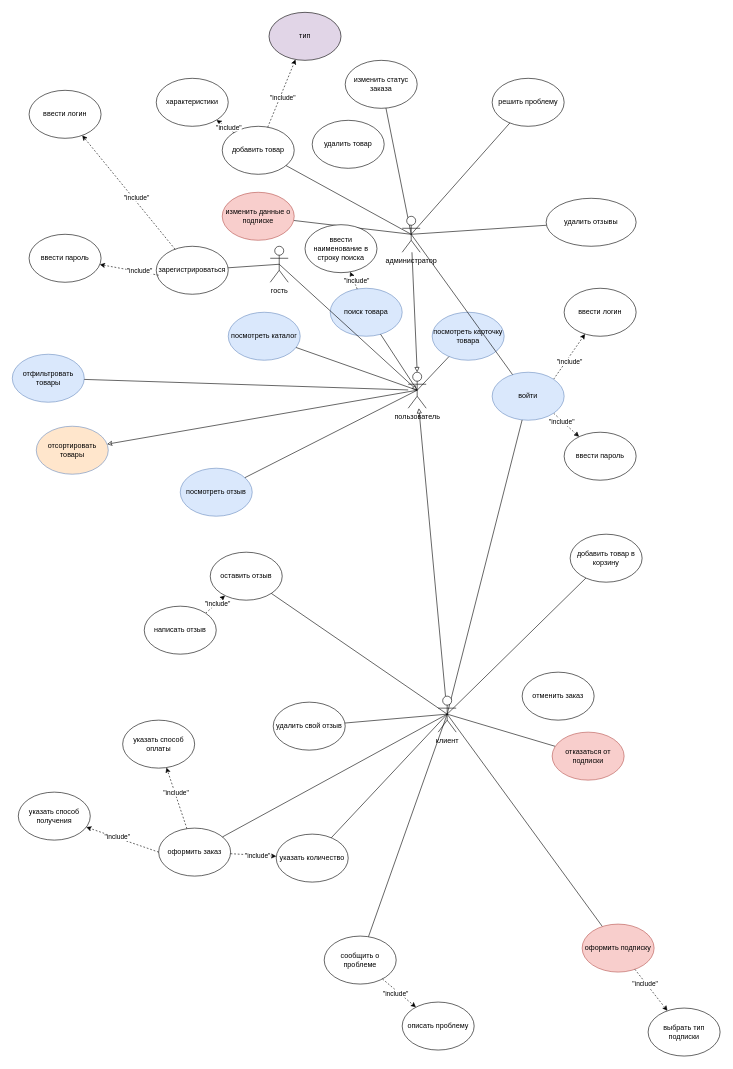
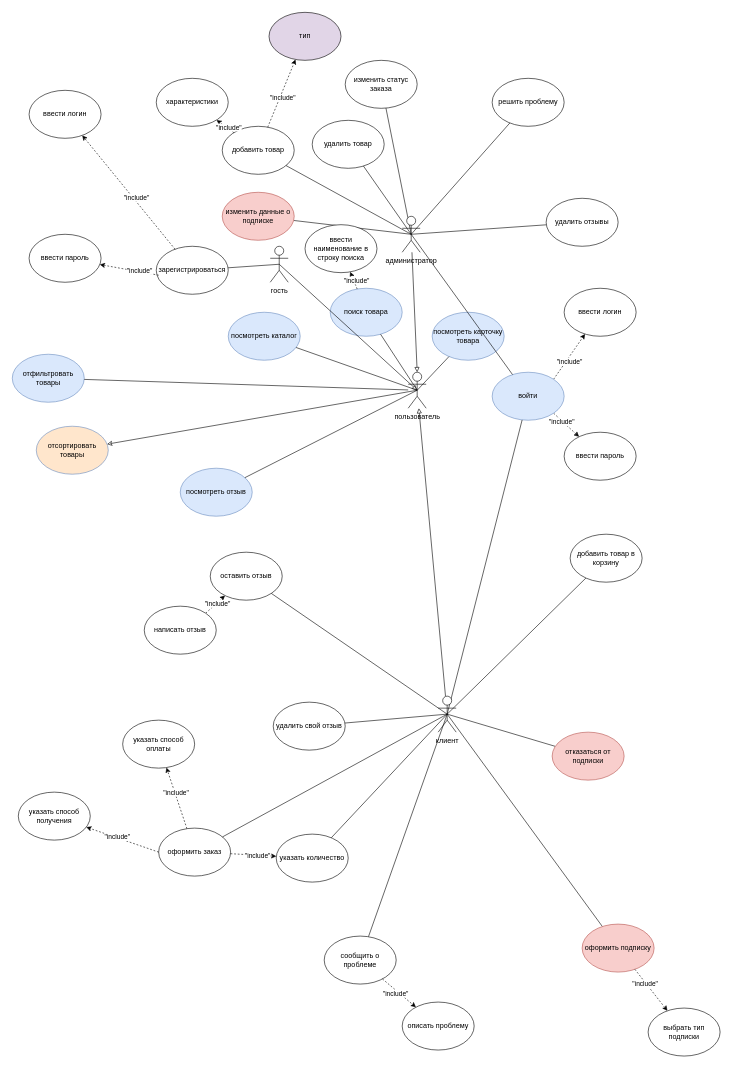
edge "удалить товар" -- "администратор": added
node "удалить отзывы": size 90x48 -> 72x48
node "отменить заказ": removed
